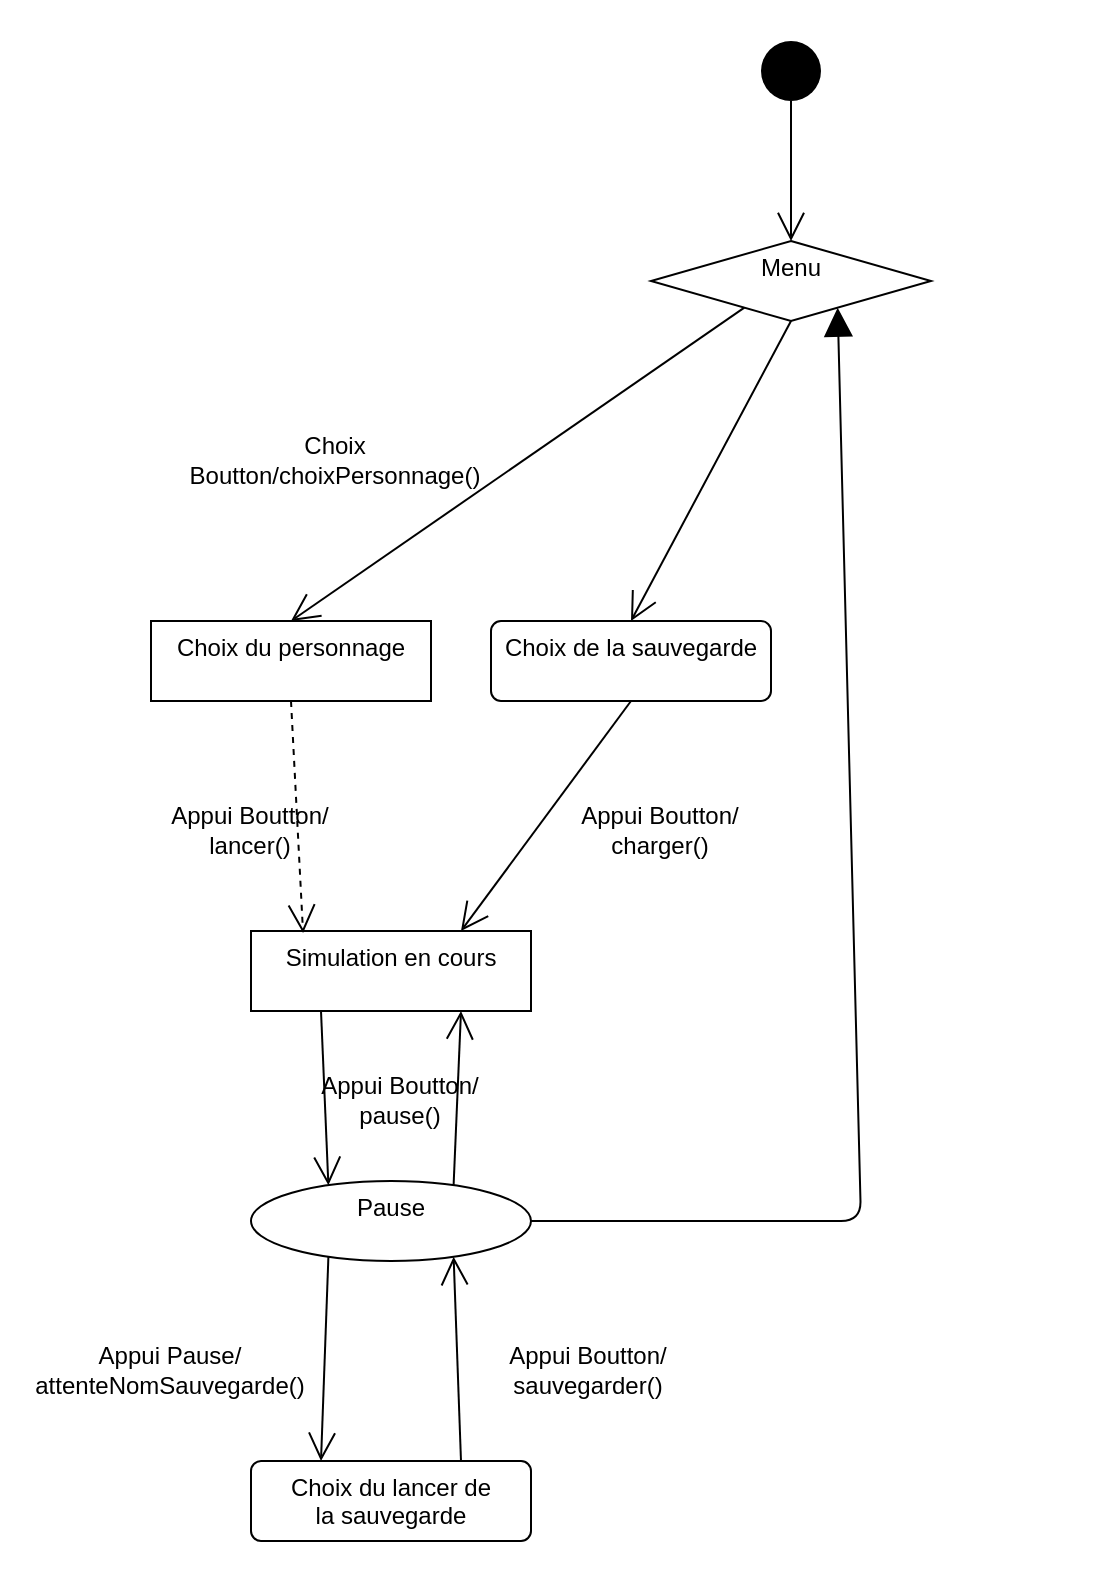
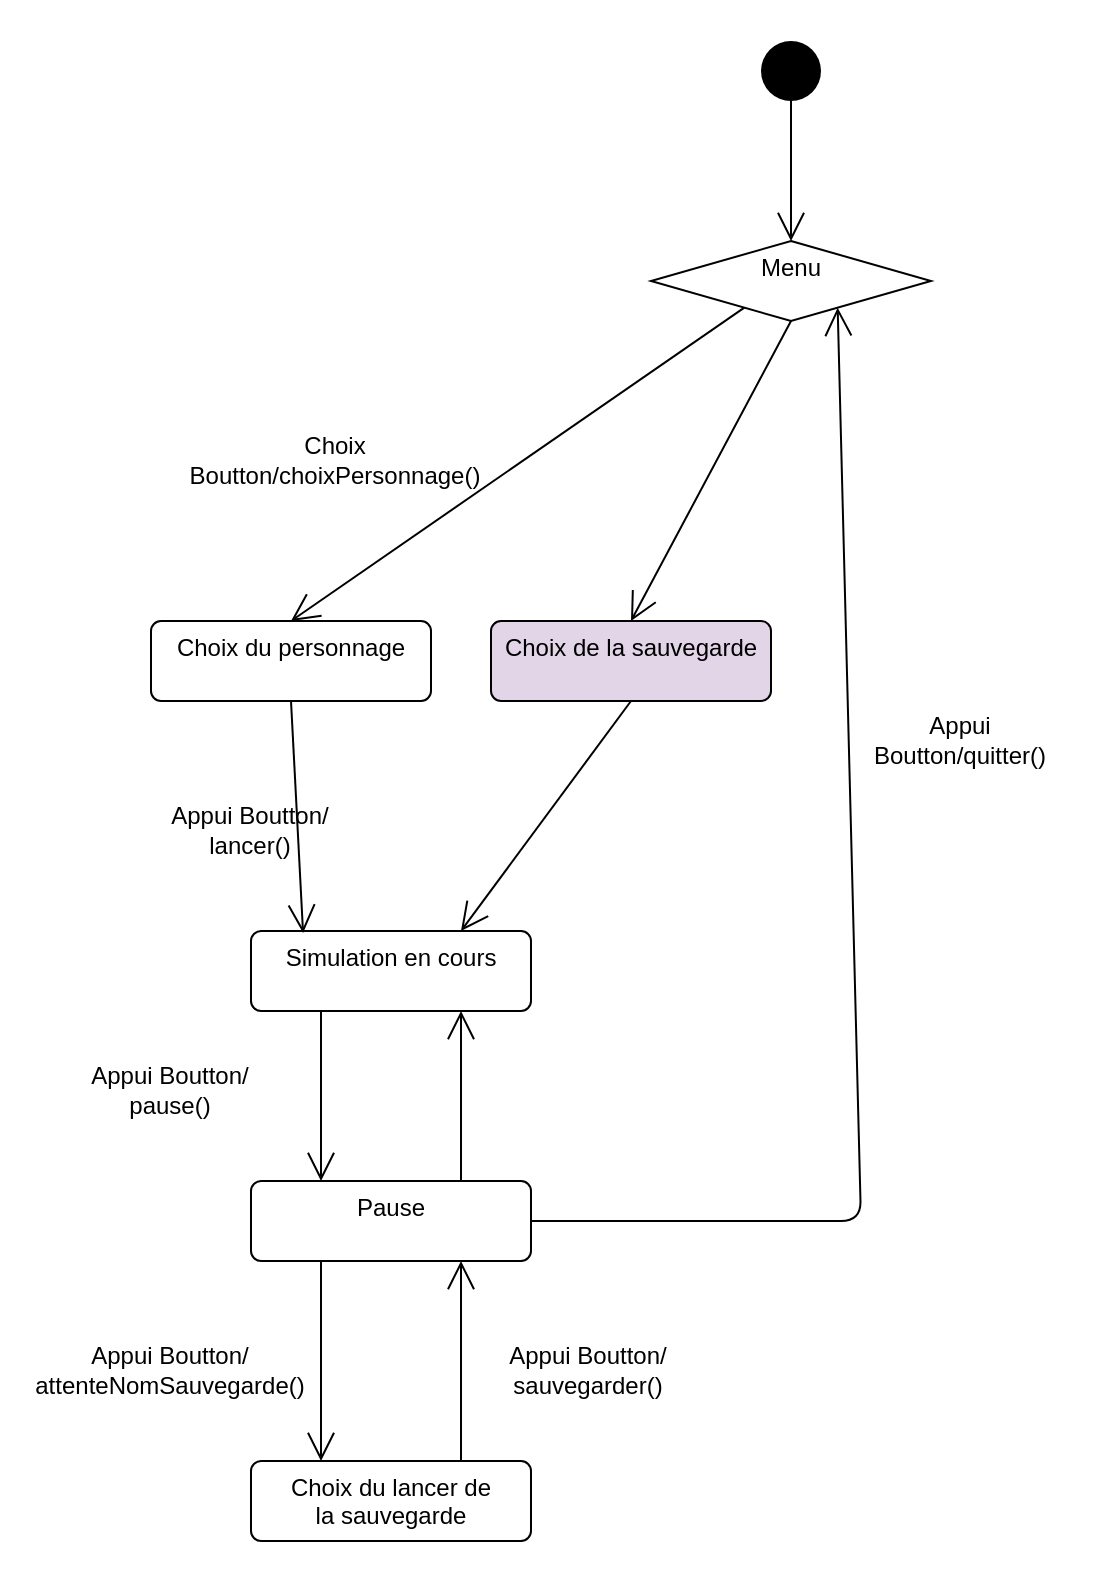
edge "Pause" -> "Menu": arrowhead block -> open
node "Choix du personnage": shape rectangle -> rounded rectangle
node "Choix de la sauvegarde": fillcolor #ffffff -> #e1d5e7
node "Appui Boutton/quitter()": added
node "Appui Boutton/ charger()": removed
edge "Choix du personnage" -> "Simulation en cours": style dashed -> solid
node "Simulation en cours": shape rectangle -> rounded rectangle
node "Appui Boutton/ pause()": moved (401, 1101) -> (171, 1091)
node "Pause": shape ellipse -> rounded rectangle
node "Appui Pause/ attenteNomSauvegarde()": label "Appui Pause/ attenteNomSauvegarde()" -> "Appui Boutton/ attenteNomSauvegarde()"
